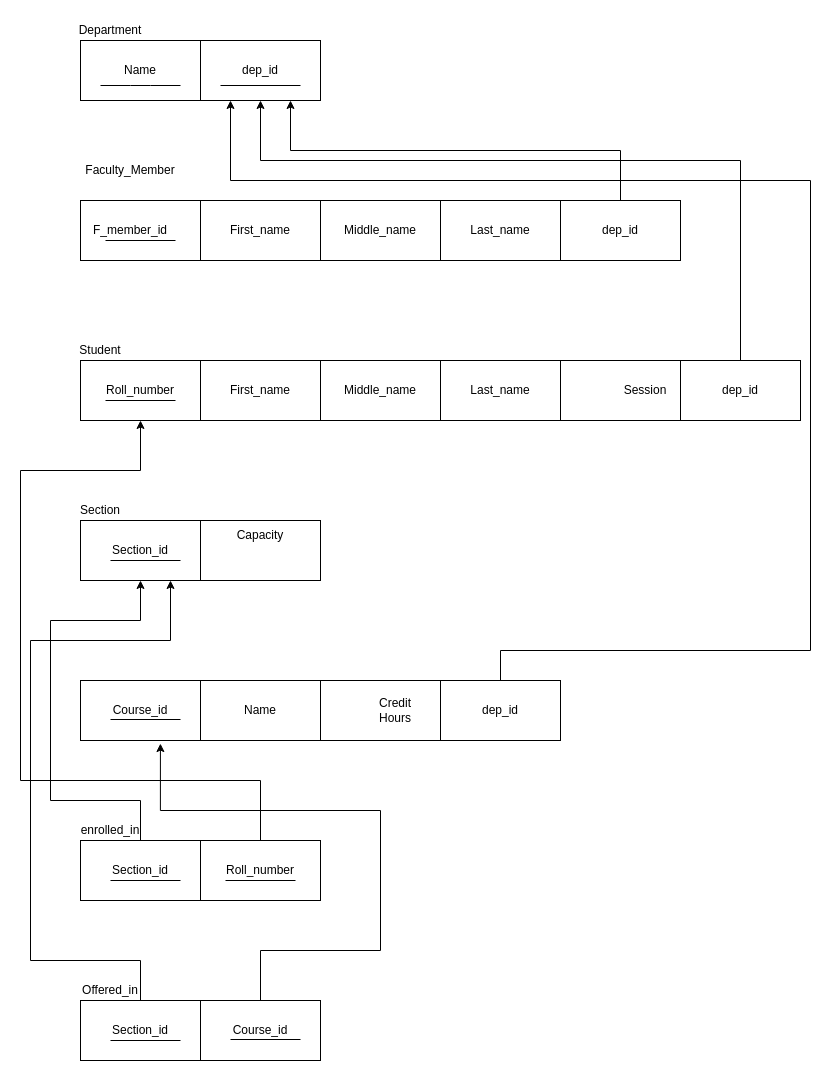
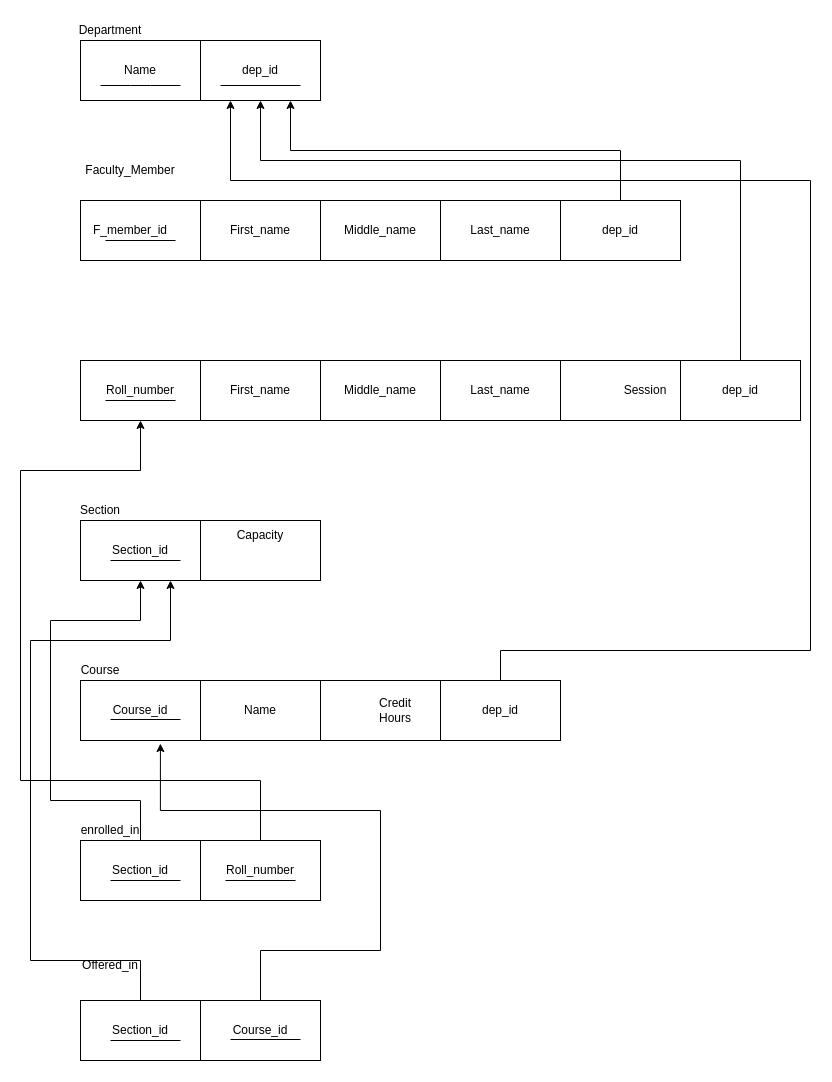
node "Student": removed
node "Course": added
node "Offered_in": moved (111, 991) -> (111, 966)
